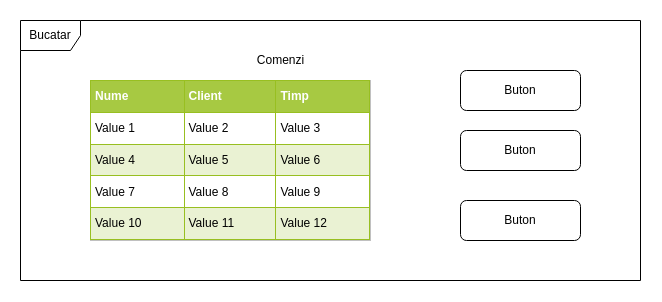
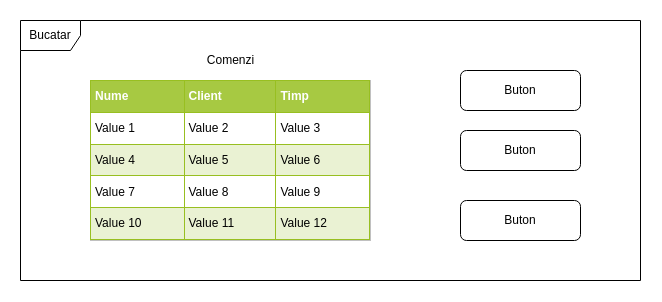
node "Comenzi": moved (281, 61) -> (231, 61)
